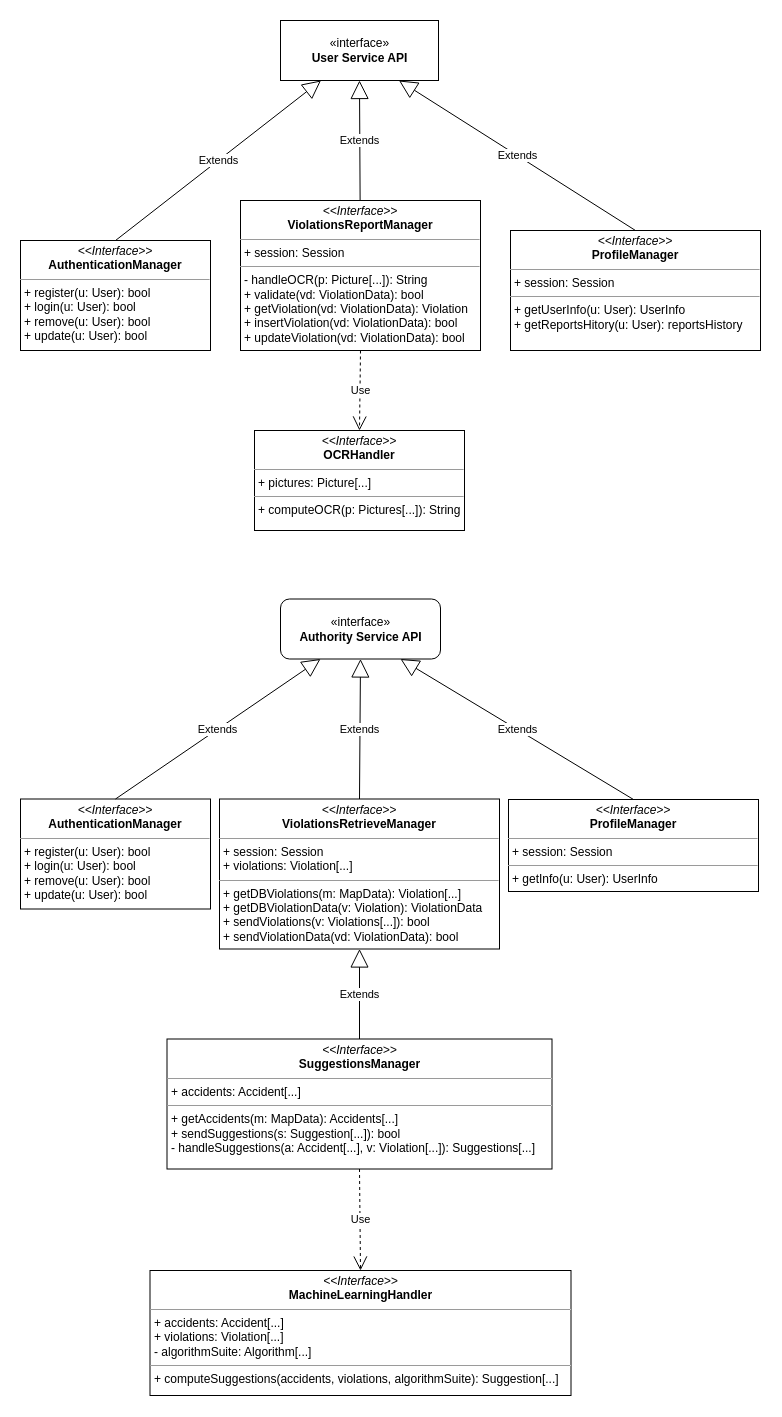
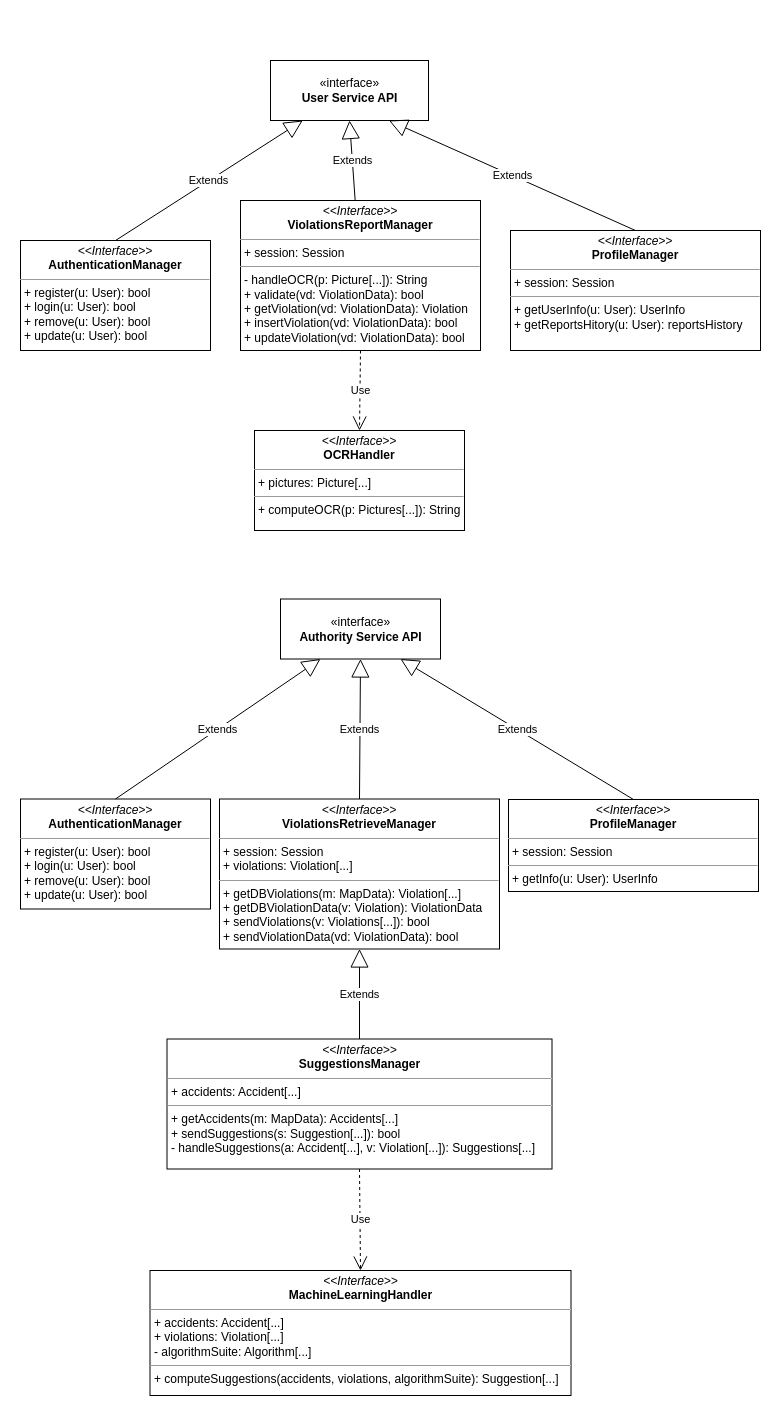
node "«interface» User Service API": moved (360, 51) -> (350, 91)
node "«interface» Authority Service API": shape rounded rectangle -> rectangle
